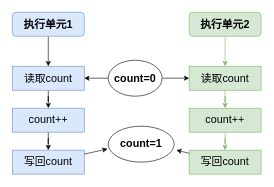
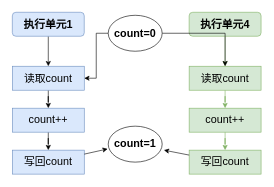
node "执行单元2": label "执行单元2" -> "执行单元4"
node "count=0": moved (135, 78) -> (135, 33)
node "count=1": size 66x36 -> 54x36
